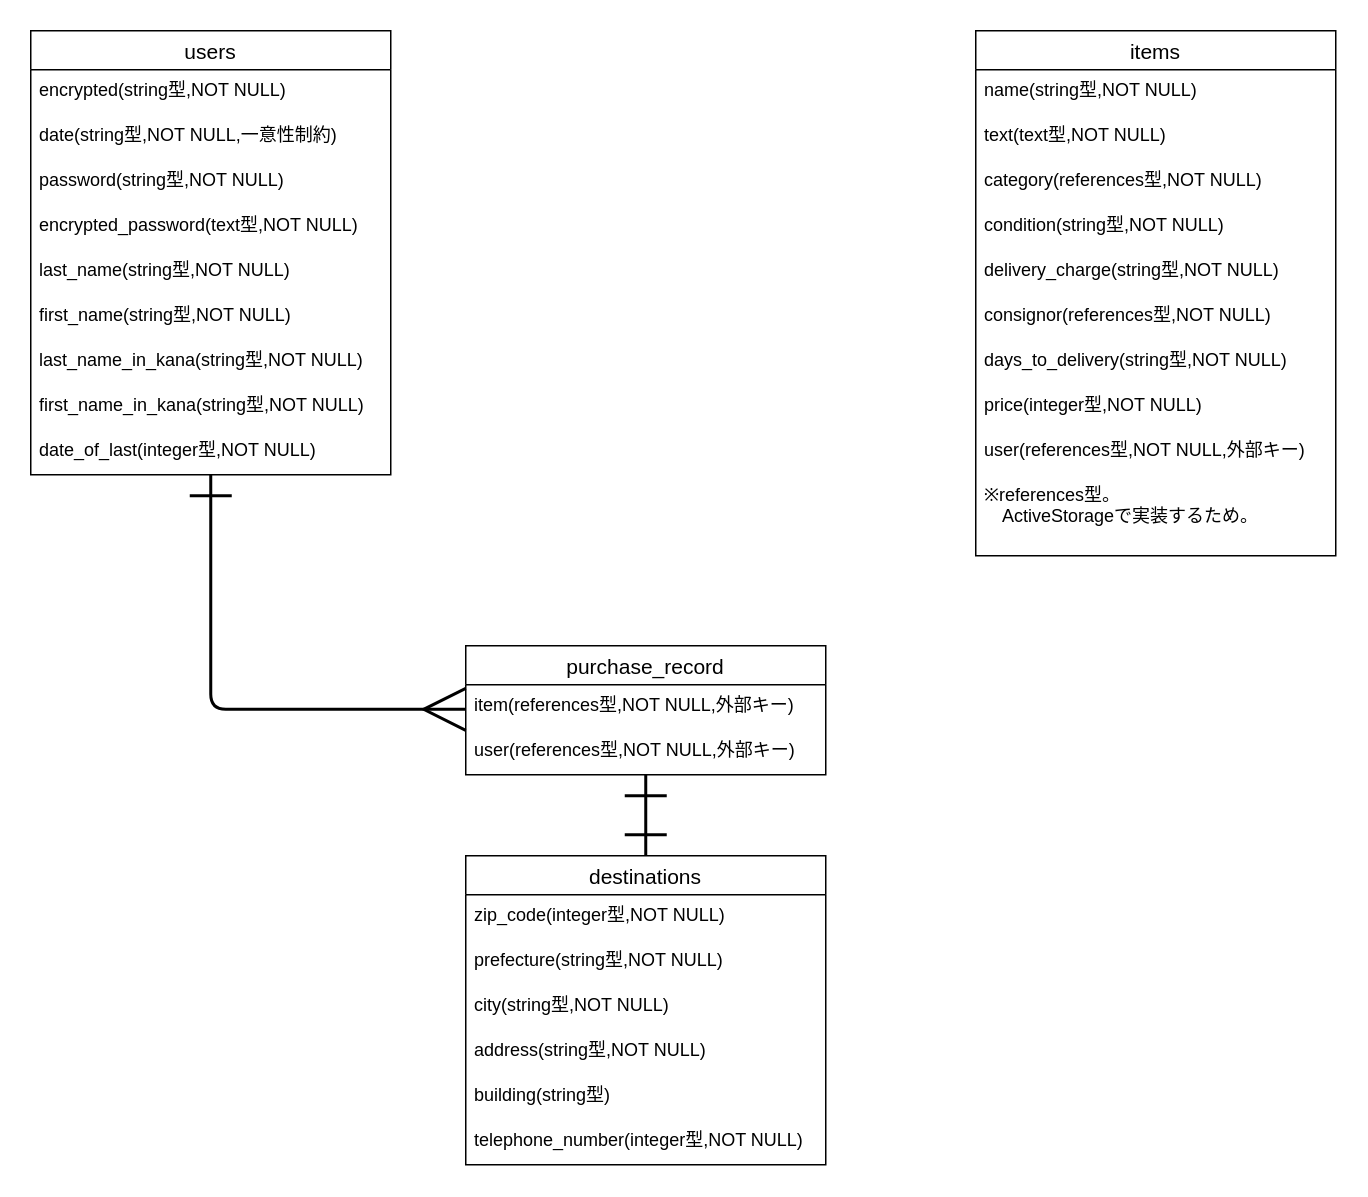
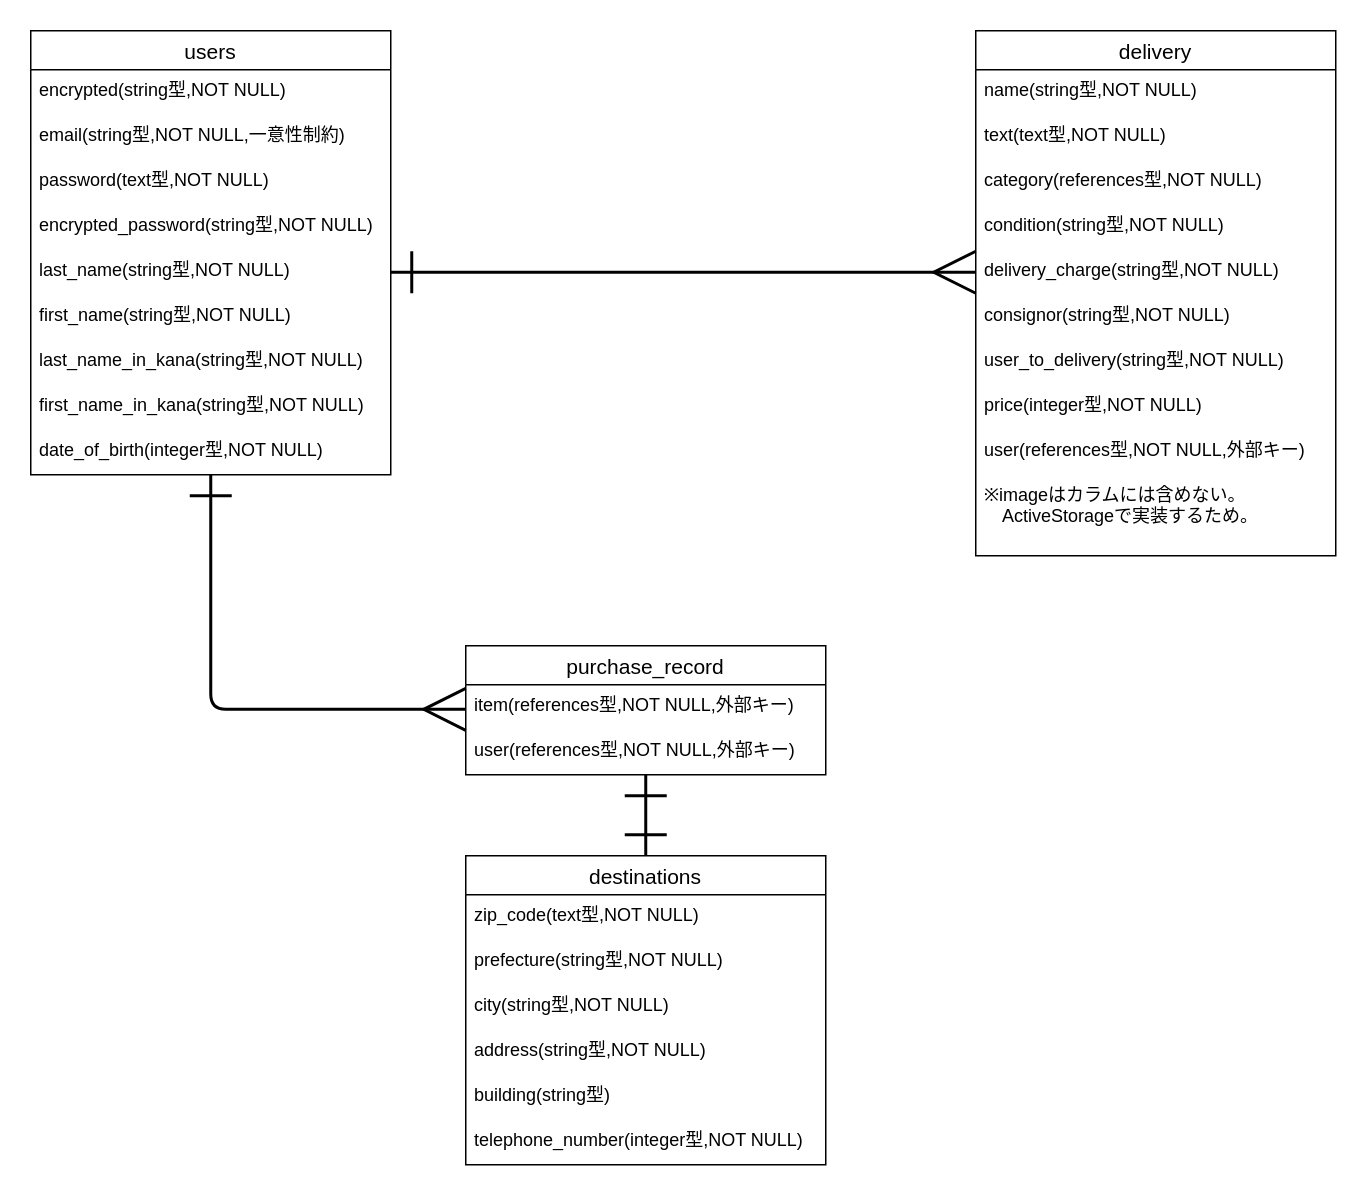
node "items": label "items" -> "delivery"
node "date(string型,NOT NULL,一意性制約)": label "date(string型,NOT NULL,一意性制約)" -> "email(string型,NOT NULL,一意性制約)"
node "password(string型,NOT NULL)": label "password(string型,NOT NULL)" -> "password(text型,NOT NULL)"
node "encrypted_password(text型,NOT NULL)": label "encrypted_password(text型,NOT NULL)" -> "encrypted_password(string型,NOT NULL)"
edge "last_name(string型,NOT NULL)" -- "delivery_charge(string型,NOT NULL)": added
node "consignor(references型,NOT NULL)": label "consignor(references型,NOT NULL)" -> "consignor(string型,NOT NULL)"
node "days_to_delivery(string型,NOT NULL)": label "days_to_delivery(string型,NOT NULL)" -> "user_to_delivery(string型,NOT NULL)"
node "date_of_last(integer型,NOT NULL)": label "date_of_last(integer型,NOT NULL)" -> "date_of_birth(integer型,NOT NULL)"
node "※references型。 ActiveStorageで実装するため。": label "※references型。 ActiveStorageで実装するため。" -> "※imageはカラムには含めない。 ActiveStorageで実装するため。"
node "zip_code(integer型,NOT NULL)": label "zip_code(integer型,NOT NULL)" -> "zip_code(text型,NOT NULL)"
